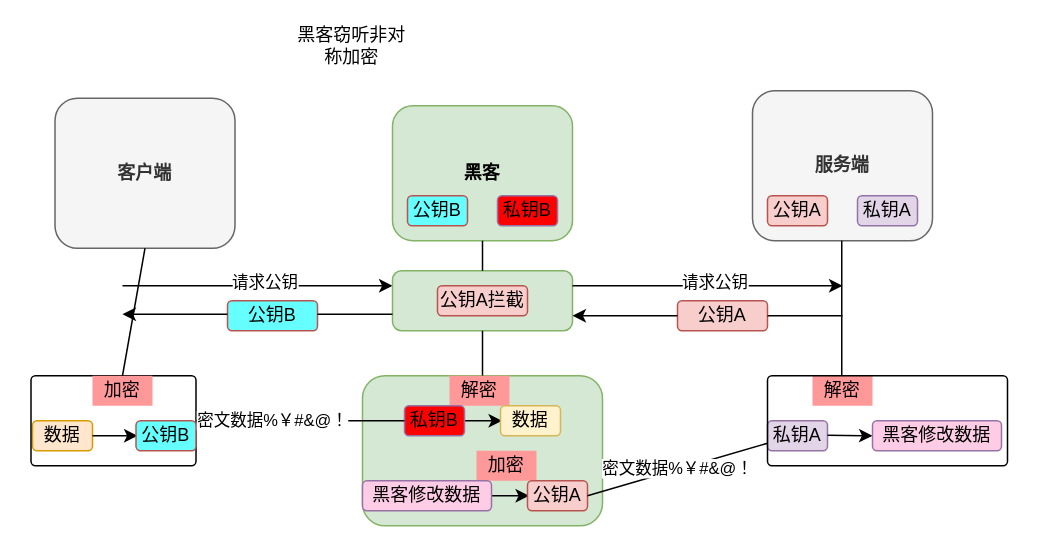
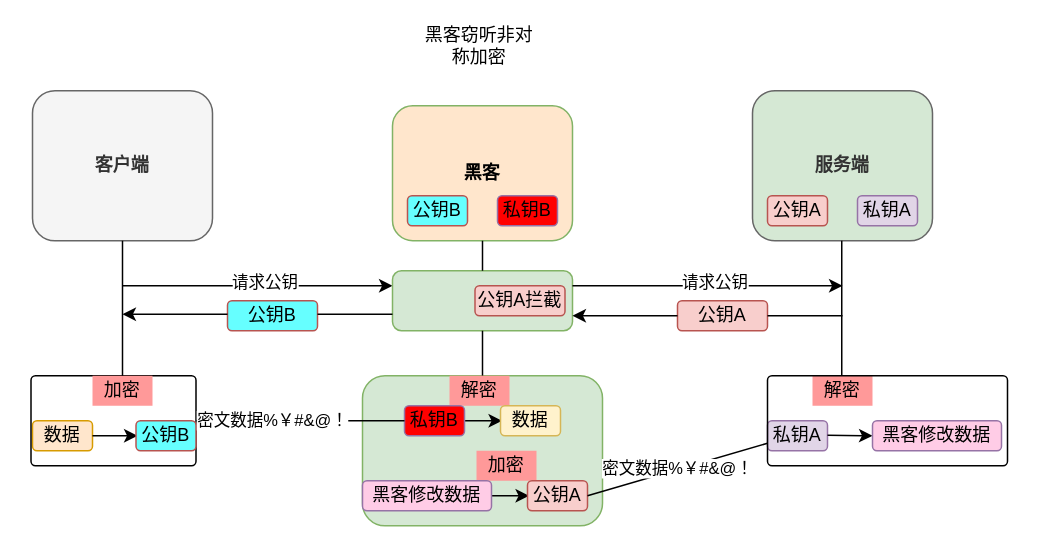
node "黑客窃听非对称加密": moved (352, 46) -> (479, 46)
node "服务端": fillcolor #f5f5f5 -> #d5e8d4
node "客户端": moved (145, 173) -> (122, 166)
node "黑客": fillcolor #d5e8d4 -> #ffe6cc
node "公钥A拦截": moved (482, 301) -> (520, 301)
